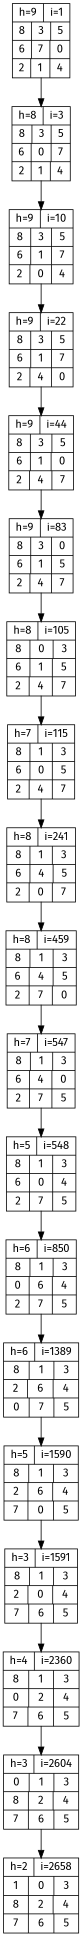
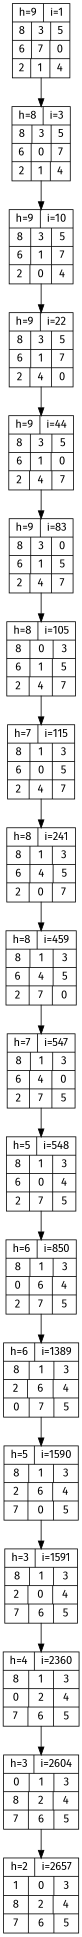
node "h=2": text "i=2658" -> "i=2657"
